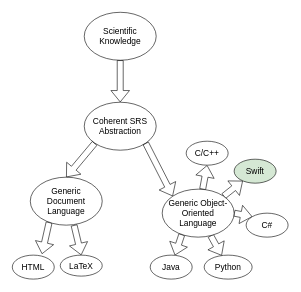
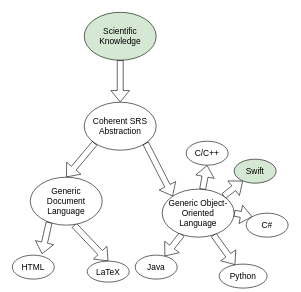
node "ScientificKnowledge": fillcolor #ffffff -> #d5e8d4
node "LaTeX": moved (81, 266) -> (108, 272)
node "Java": moved (171, 267) -> (156, 267)
node "Python": moved (228, 267) -> (243, 276)
